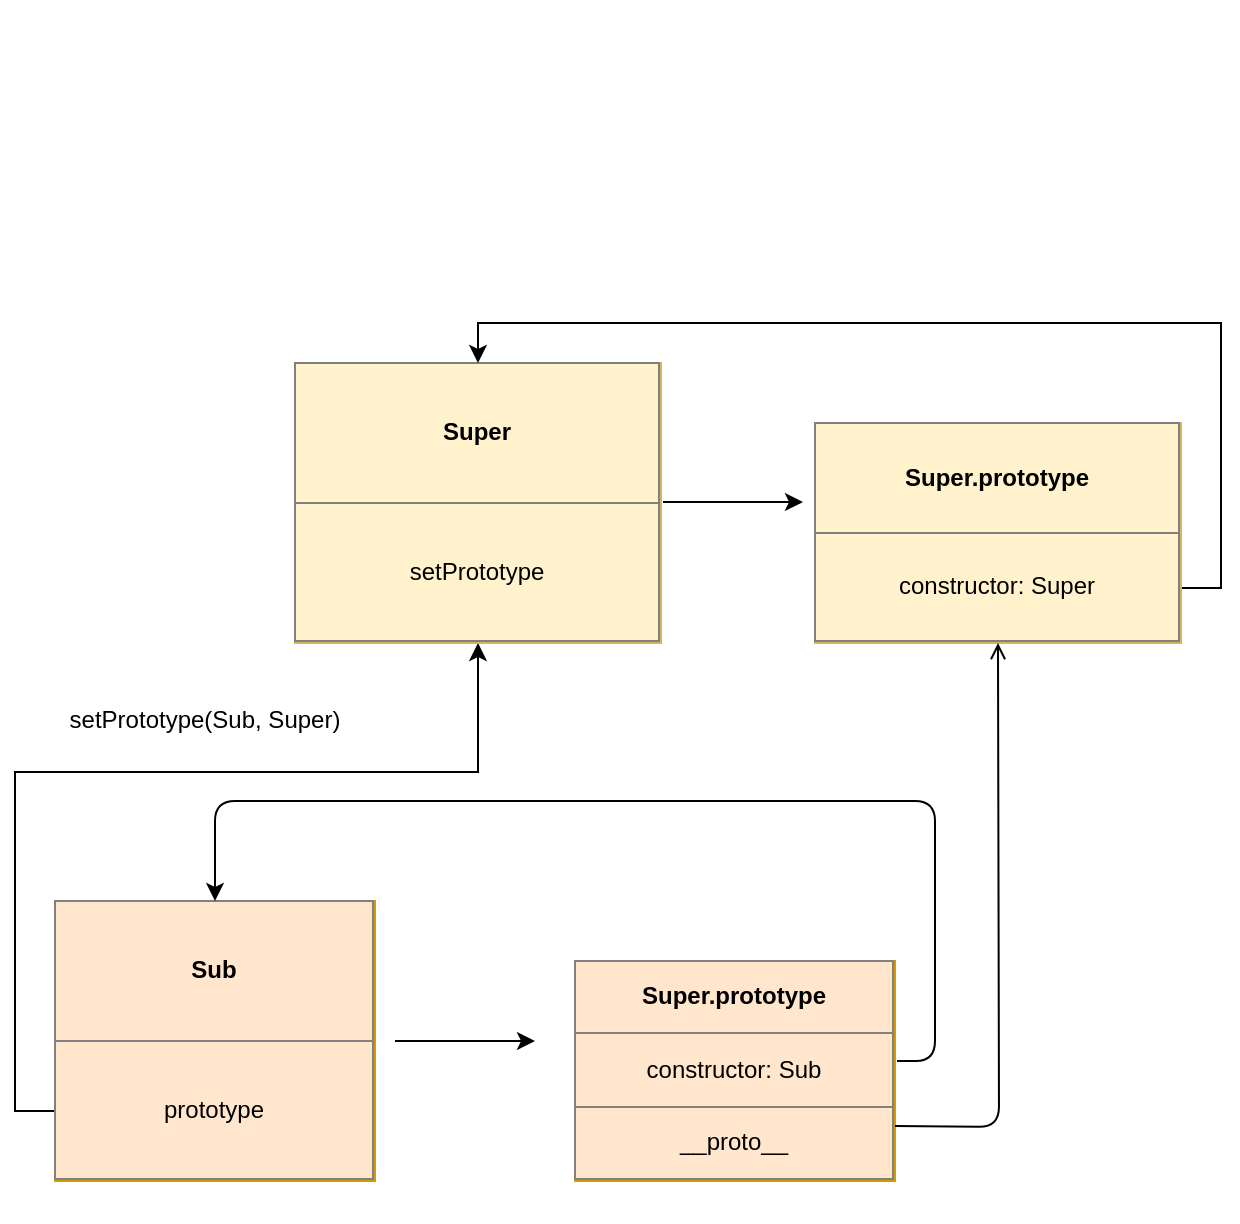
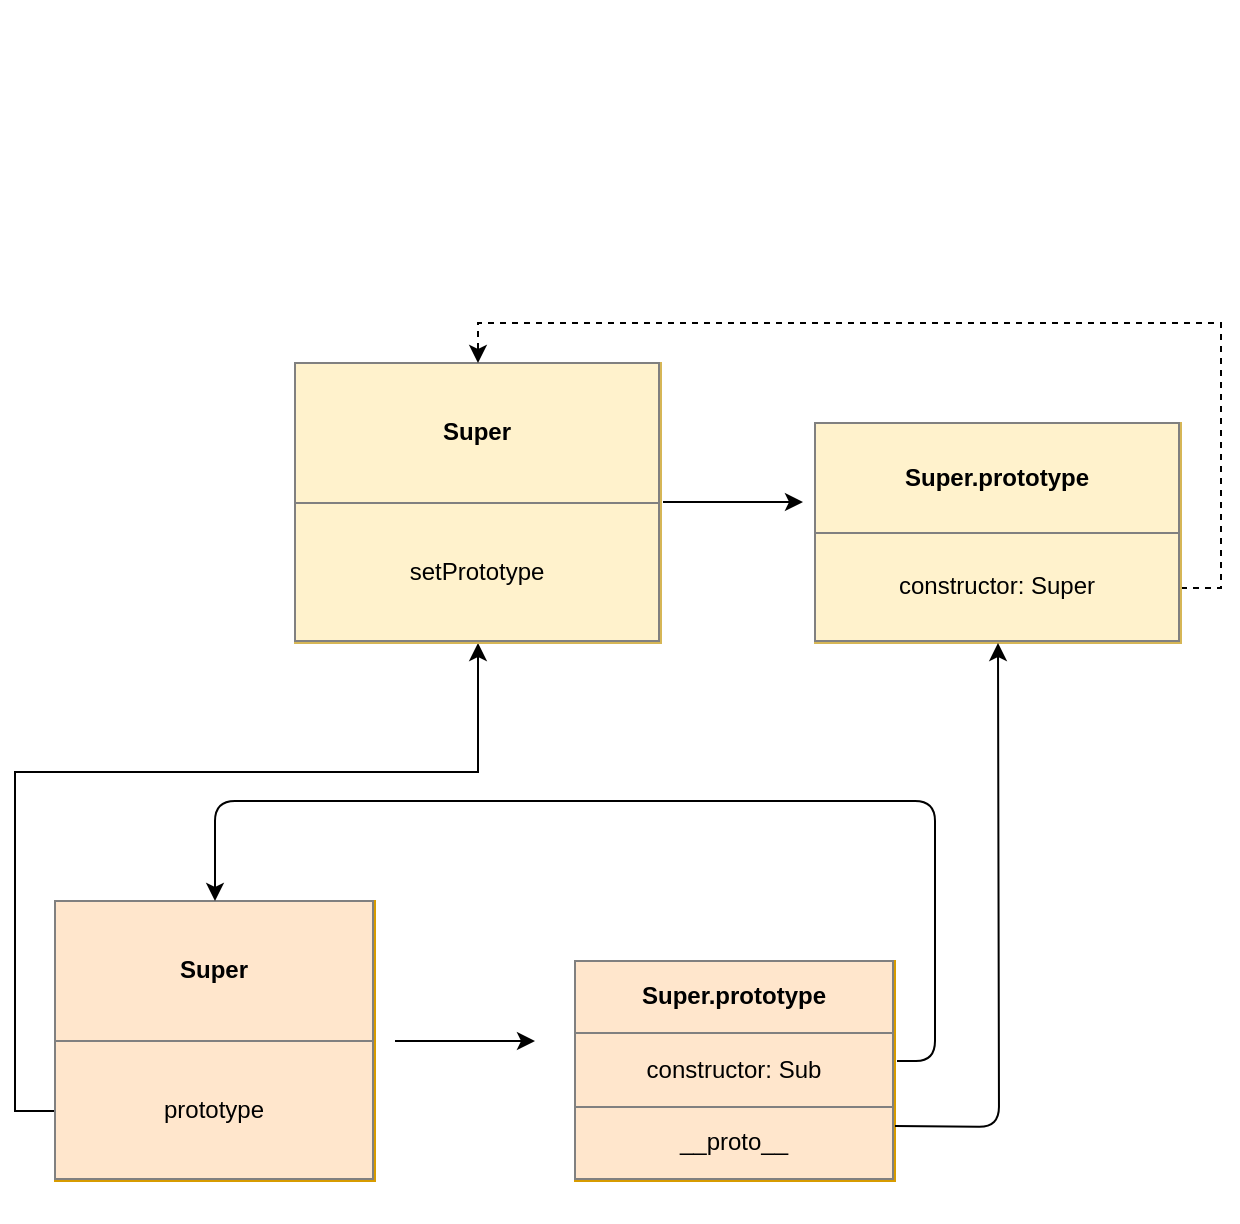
edge "Super.prototype constructor: Super" -> "Super setPrototype": style solid -> dashed
edge "Super.prototype constructor: Sub __proto__" -> "Super.prototype constructor: Super": arrowhead open -> classic
node "setPrototype(Sub, Super)": removed
node "Sub prototype": label "Sub prototype" -> "Super prototype"
